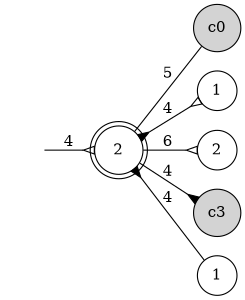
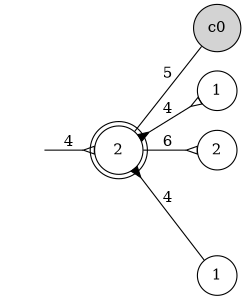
node "c3": removed
